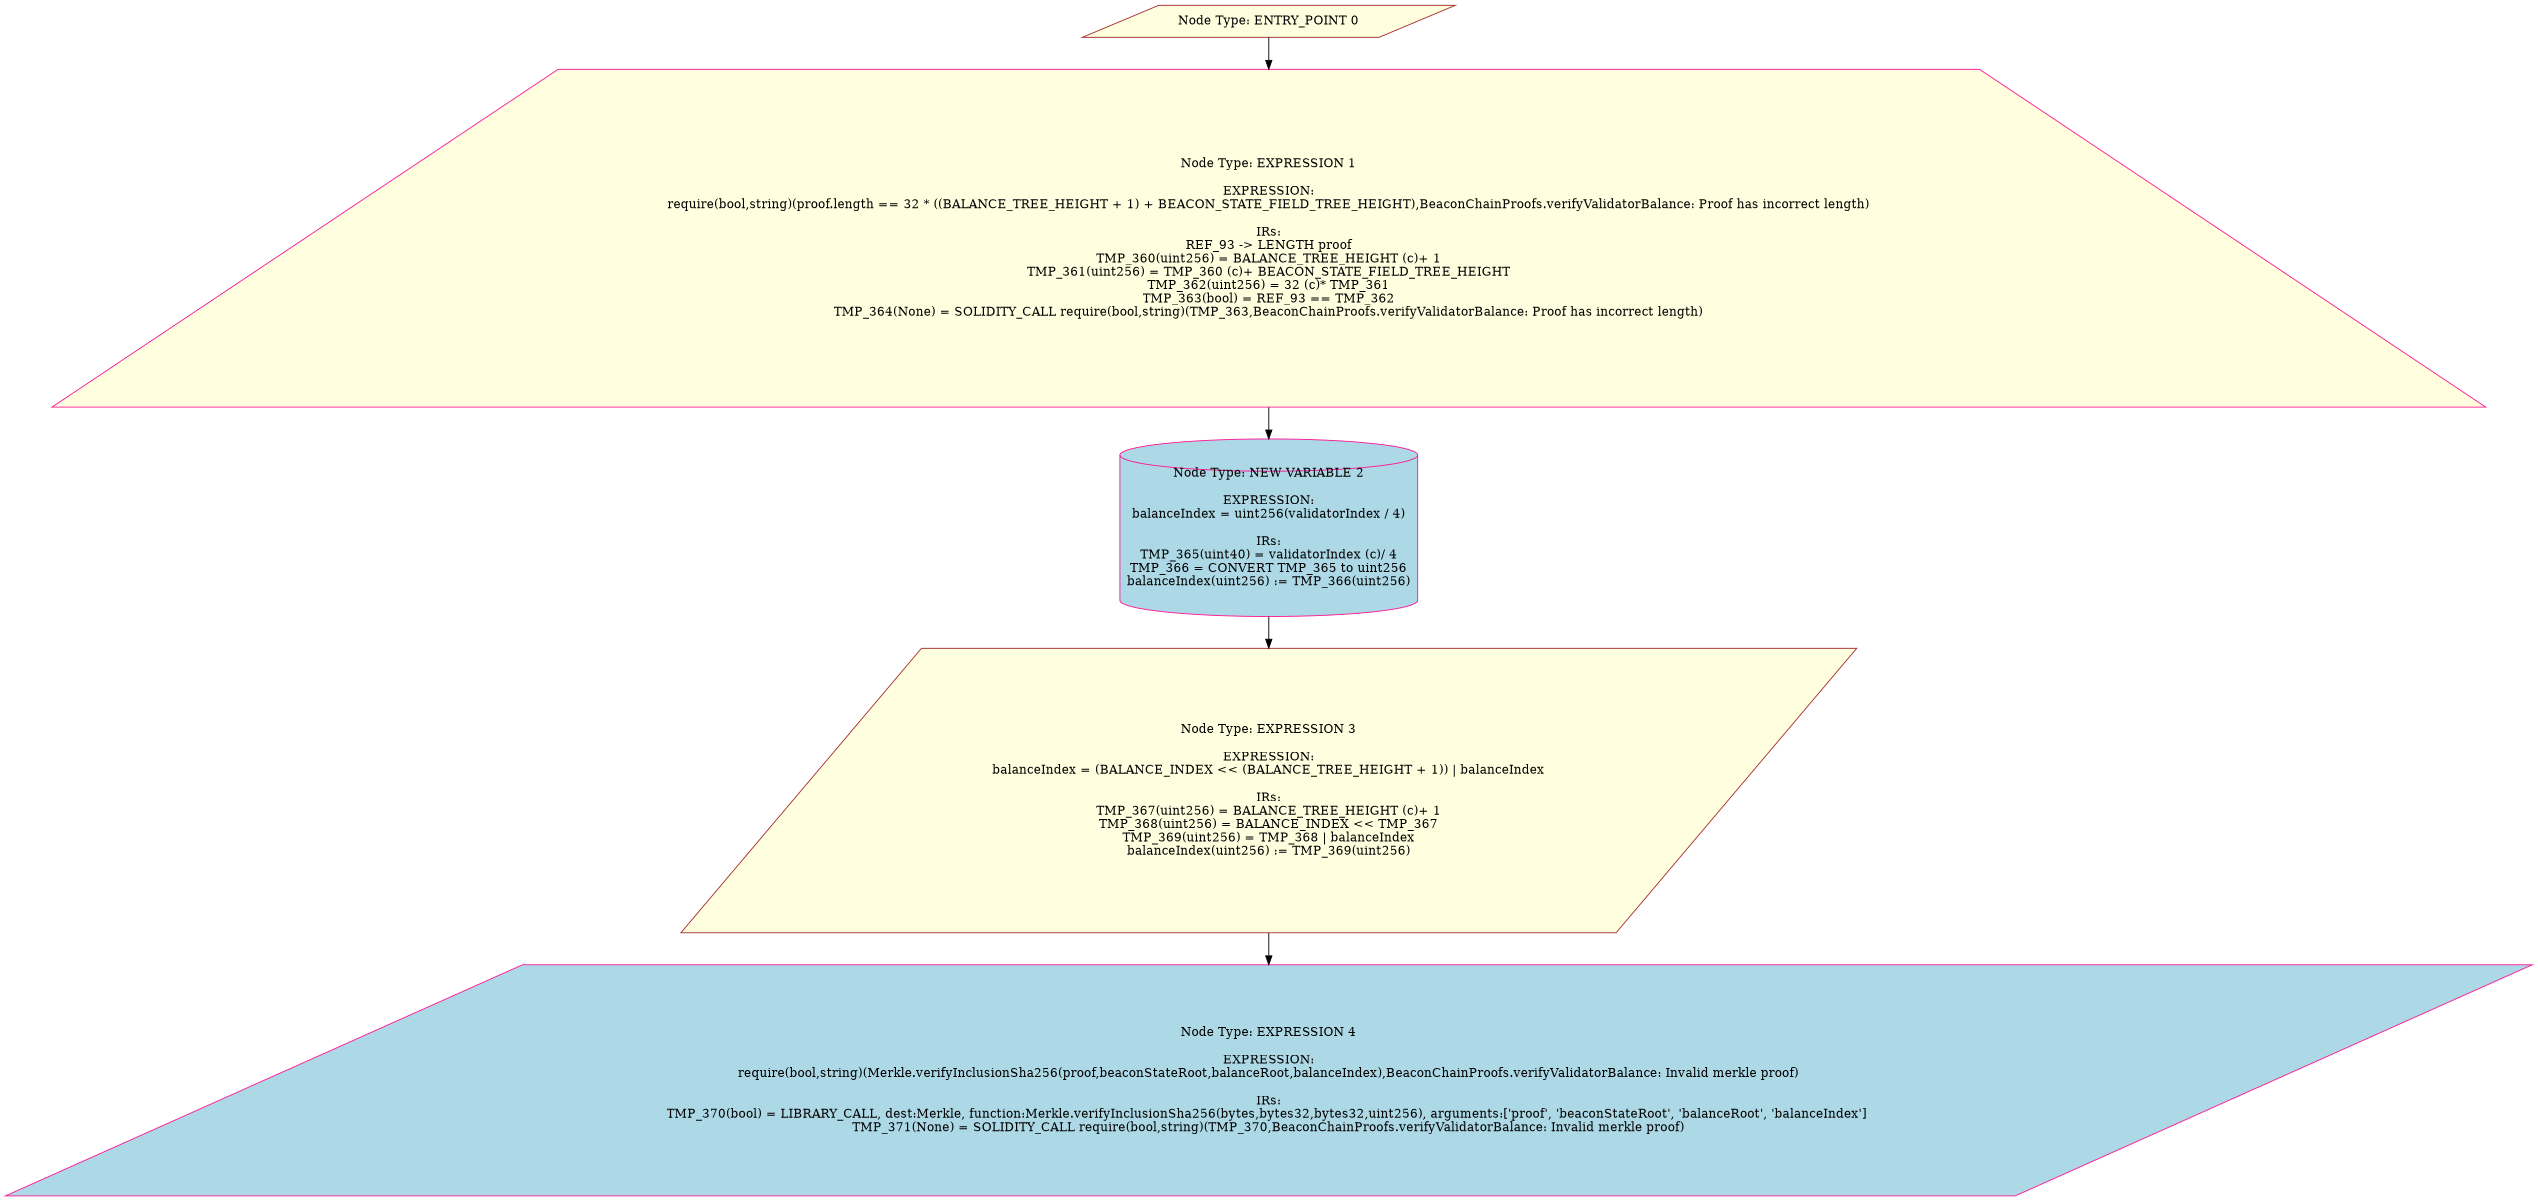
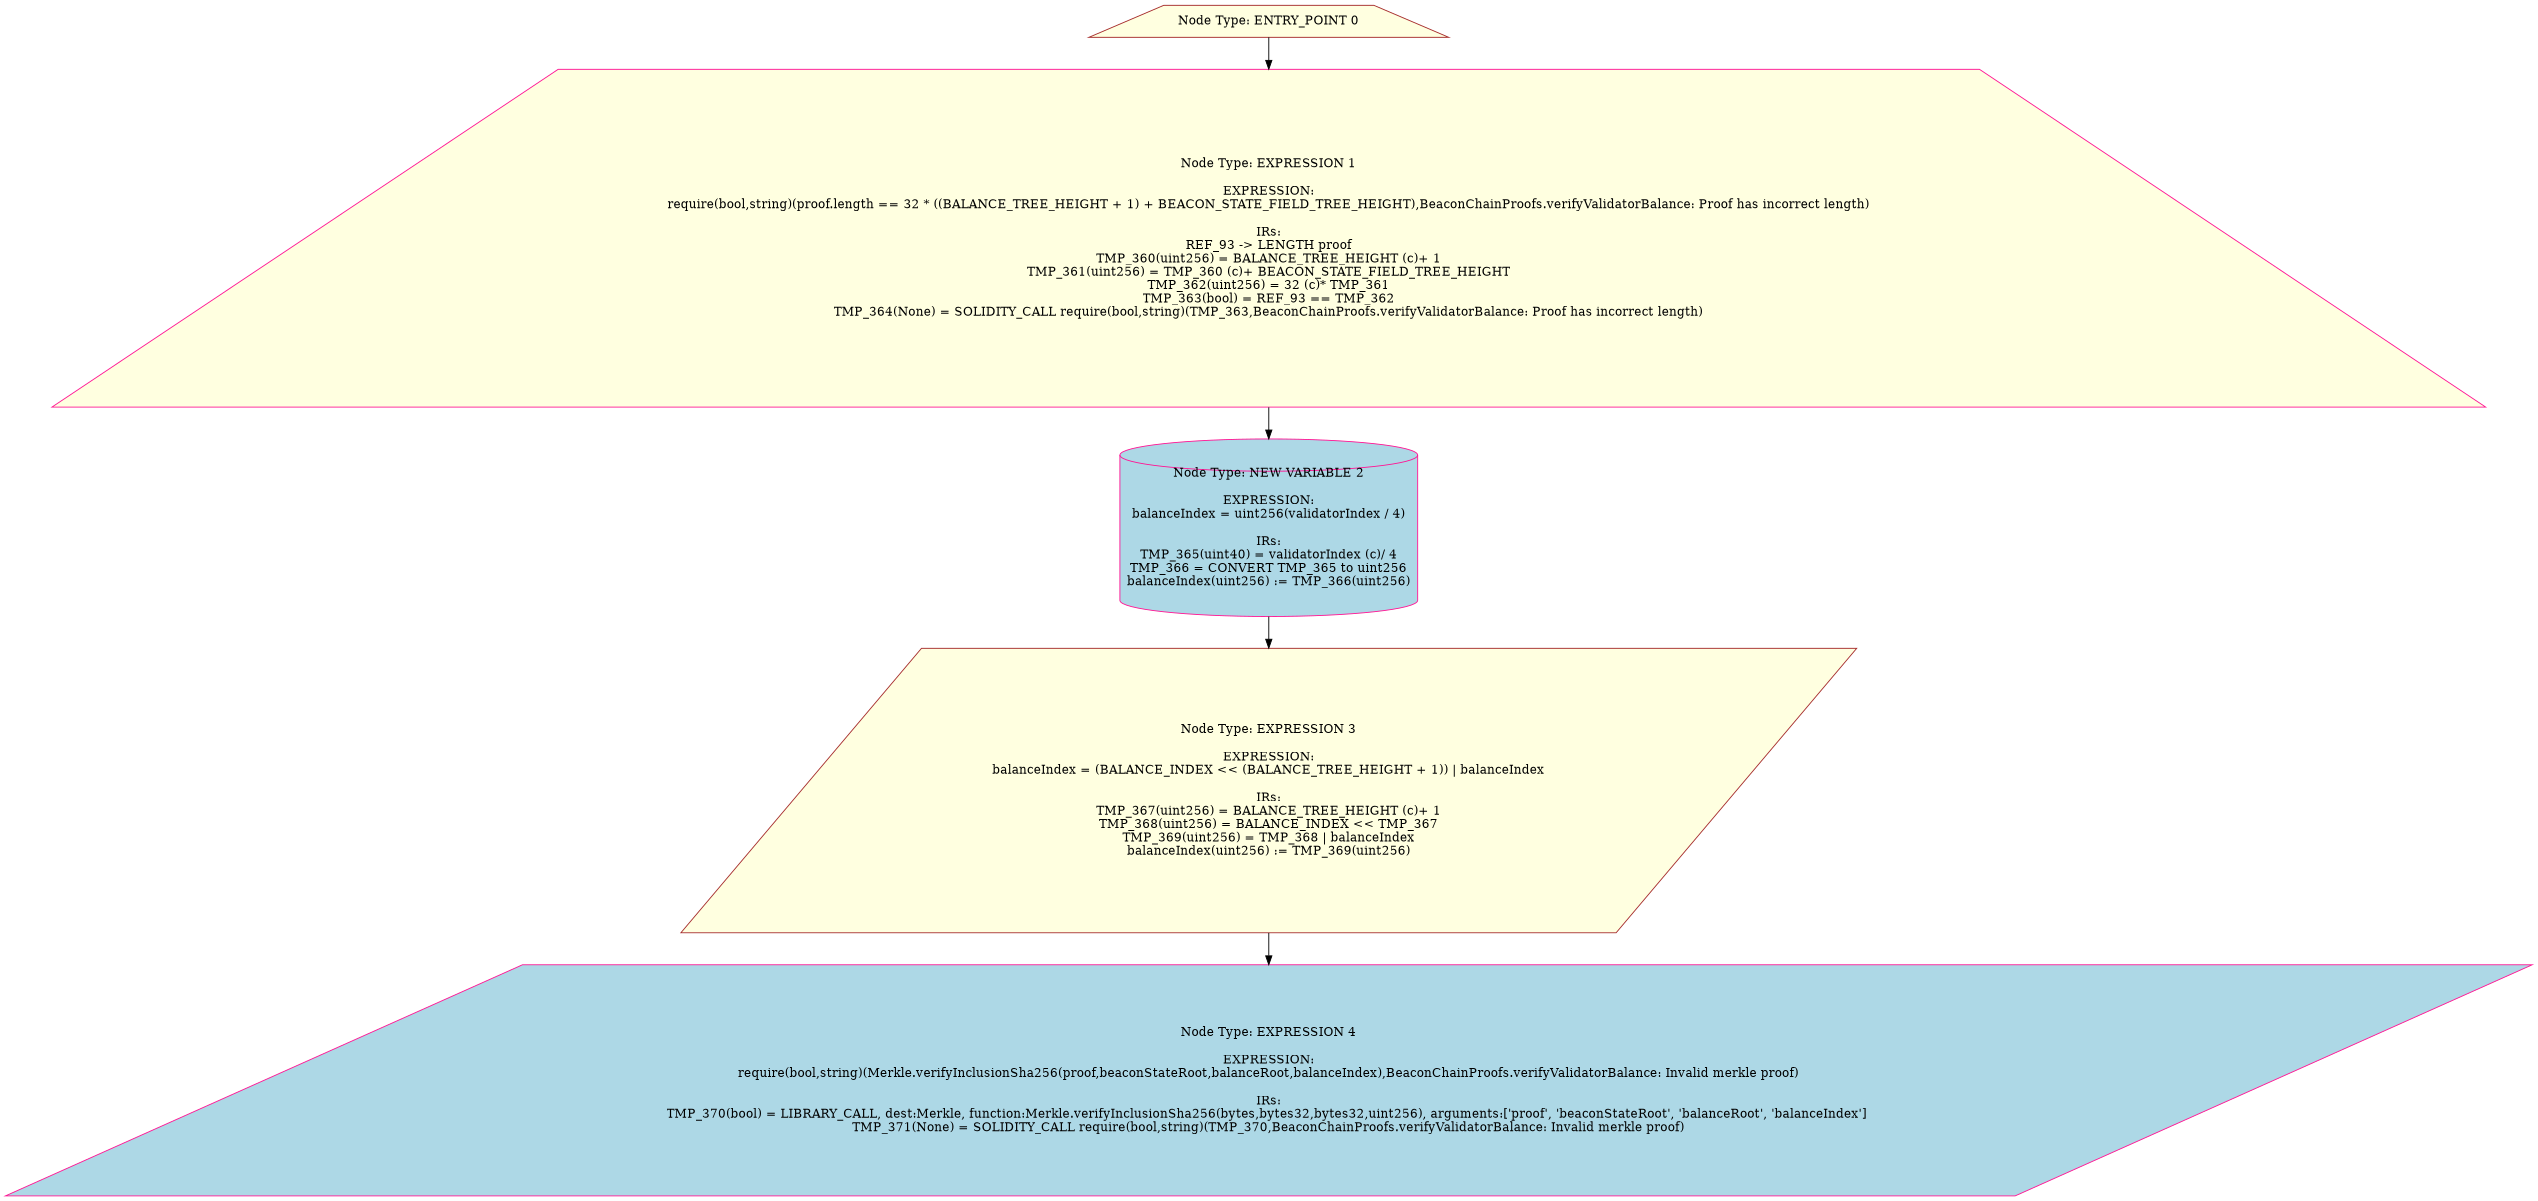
node "Node Type: ENTRY_POINT 0": shape parallelogram -> trapezium
